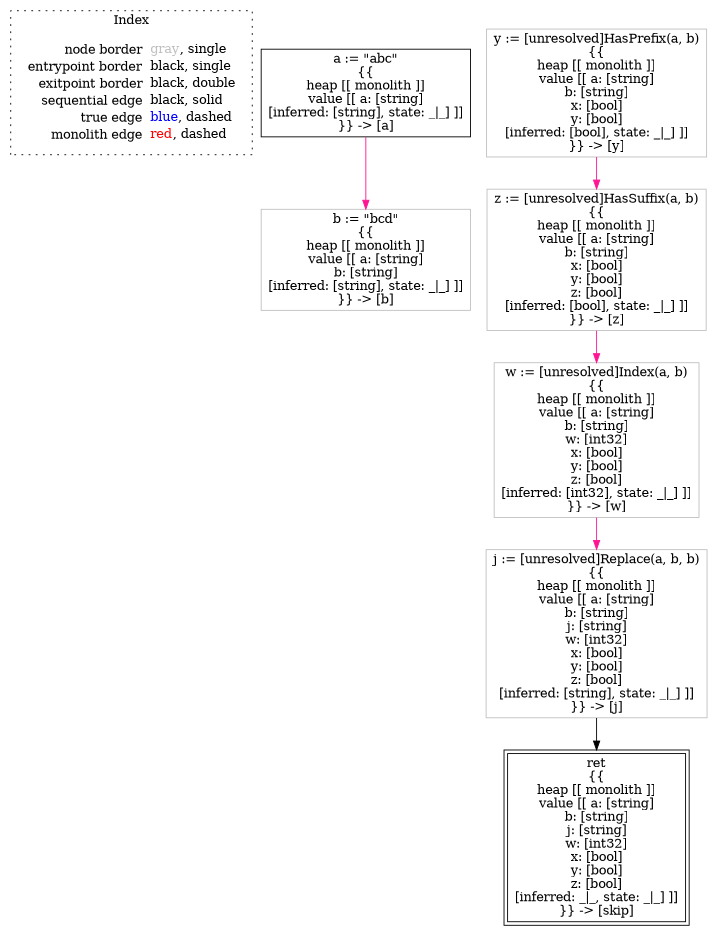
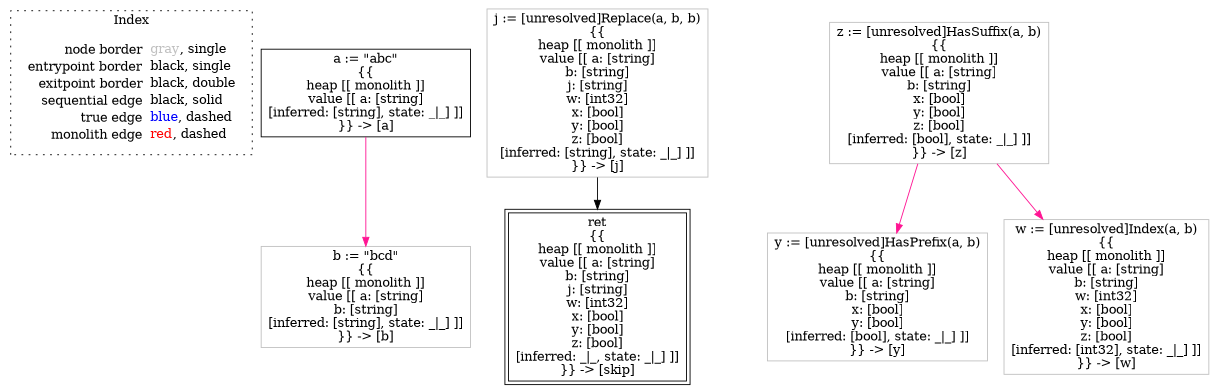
edge "y := [unresolved]HasPrefix(a, b)" -> "z := [unresolved]HasSuffix(a, b)": reversed
edge "w := [unresolved]Index(a, b)" -> "j := [unresolved]Replace(a, b, b)": removed
